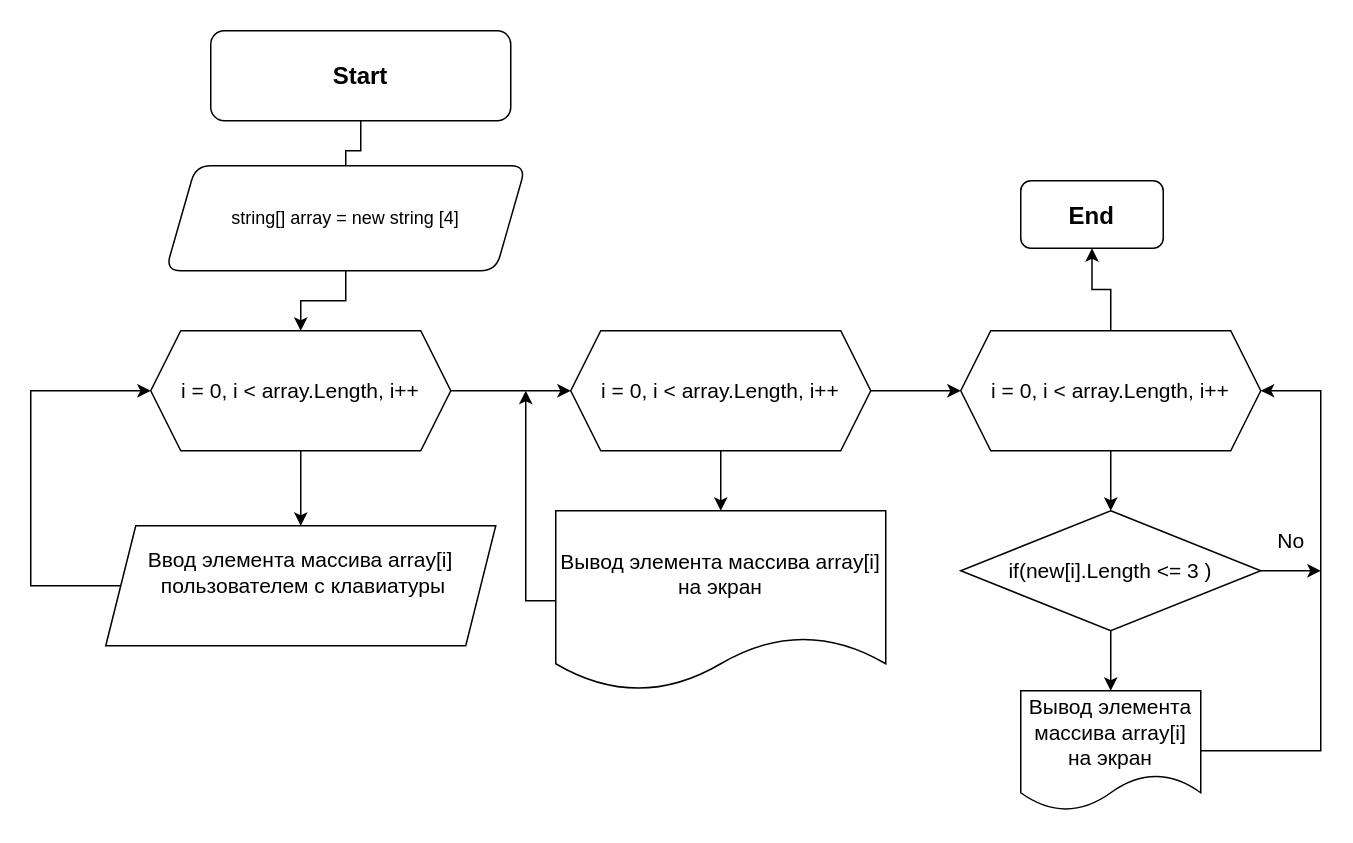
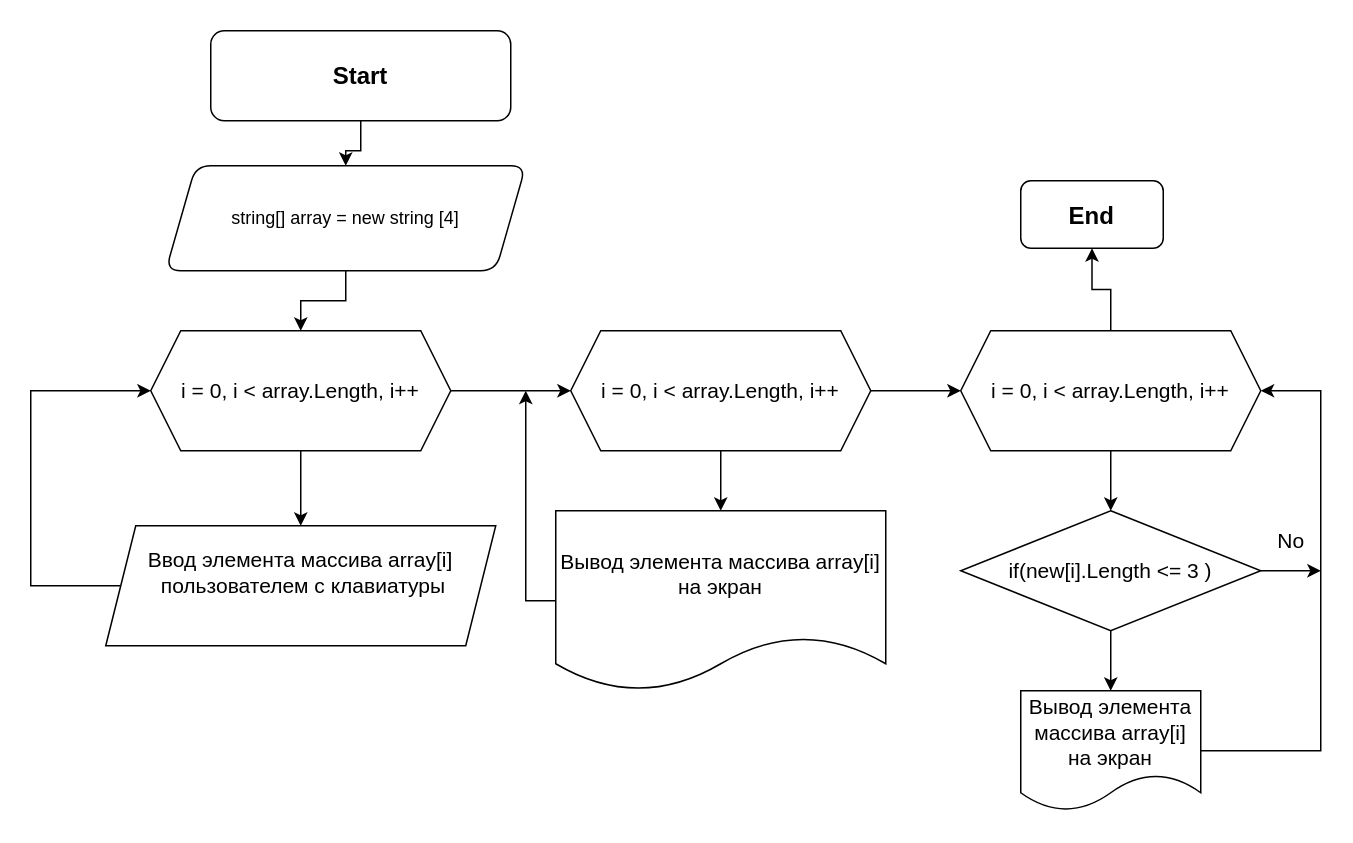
edge "Start" -- "string[] array = new string [4]": arrowhead none -> classic
